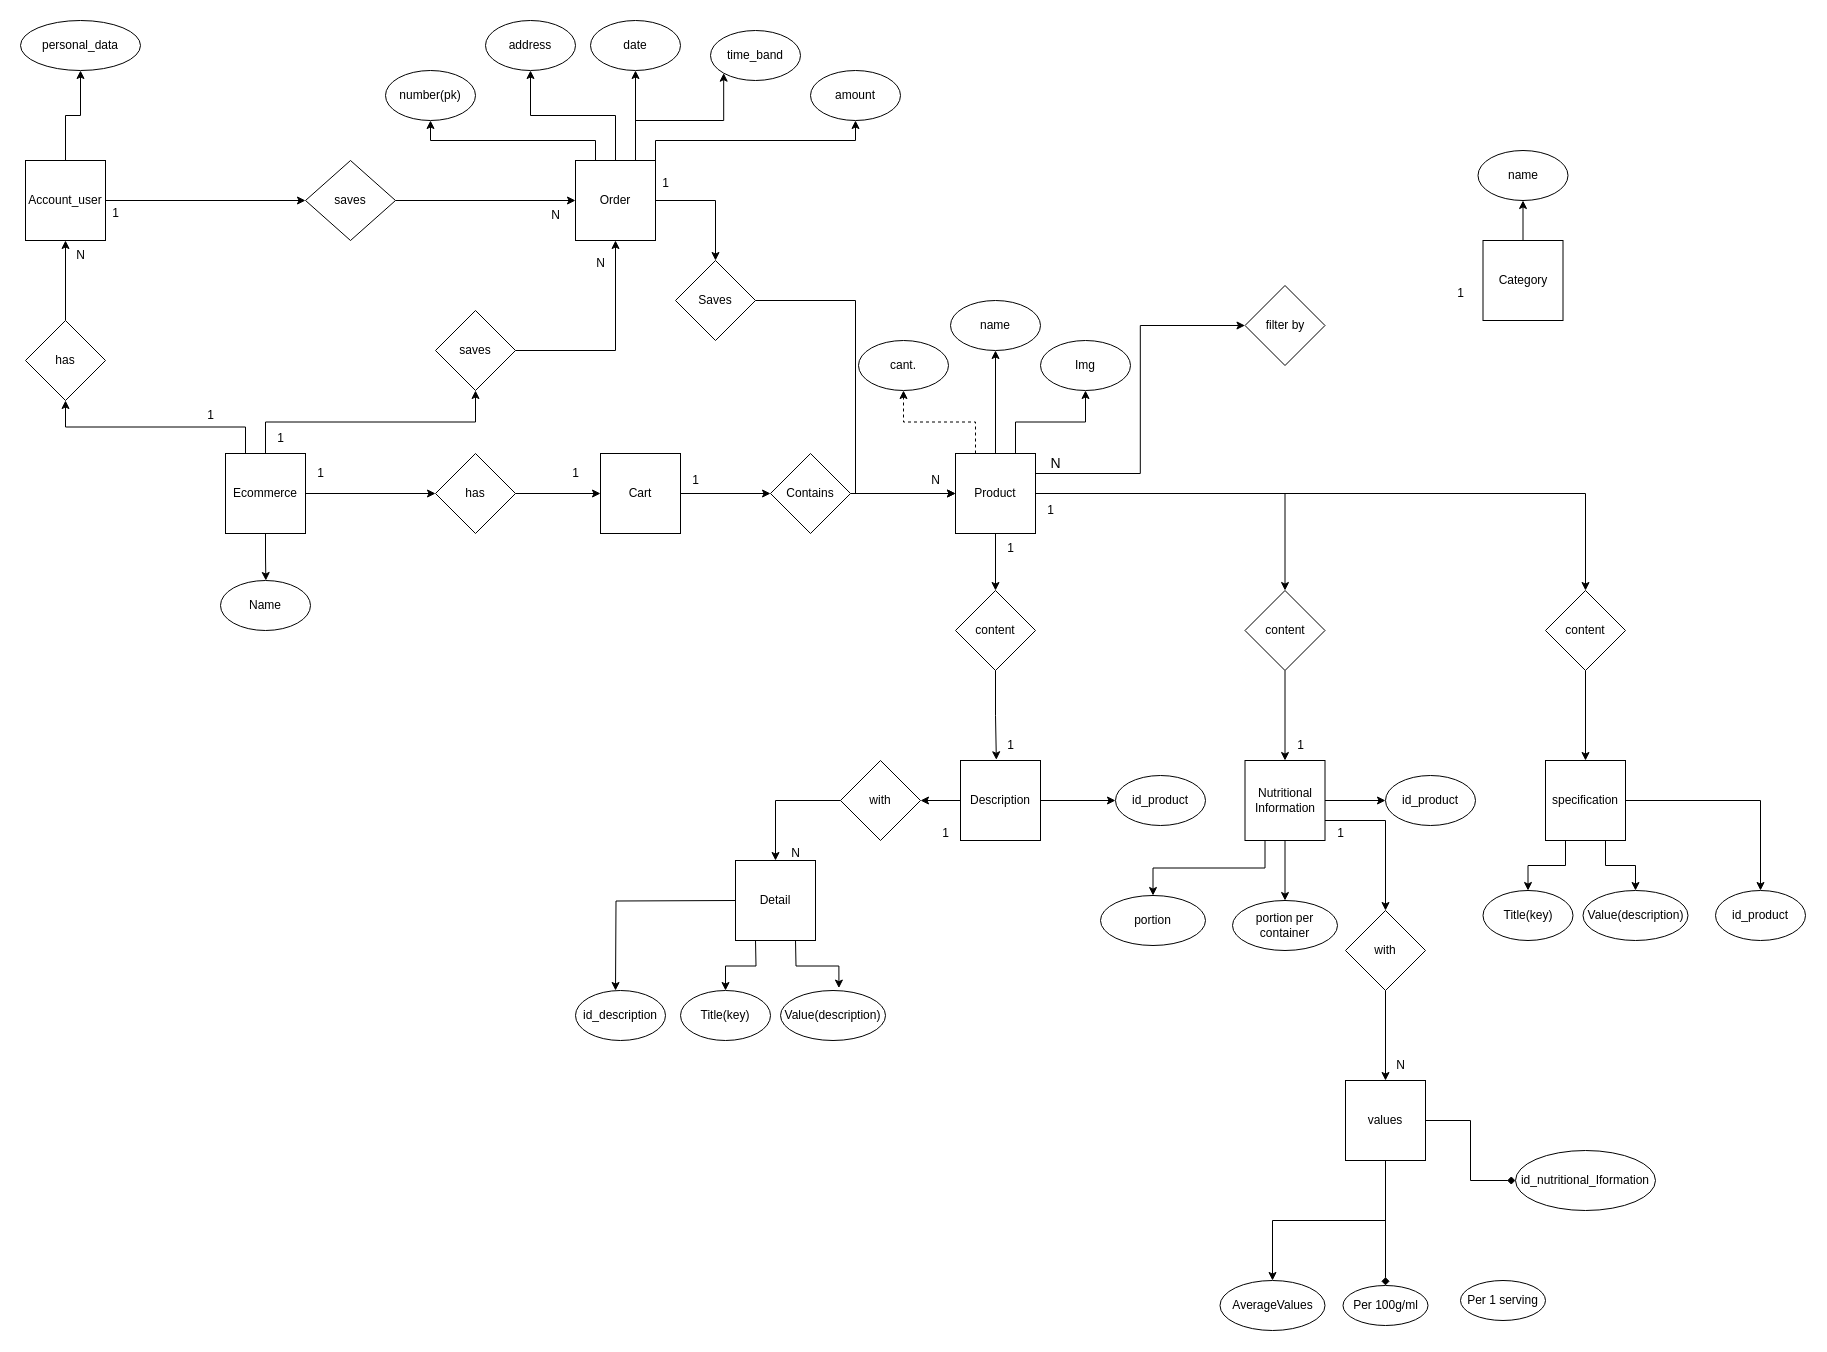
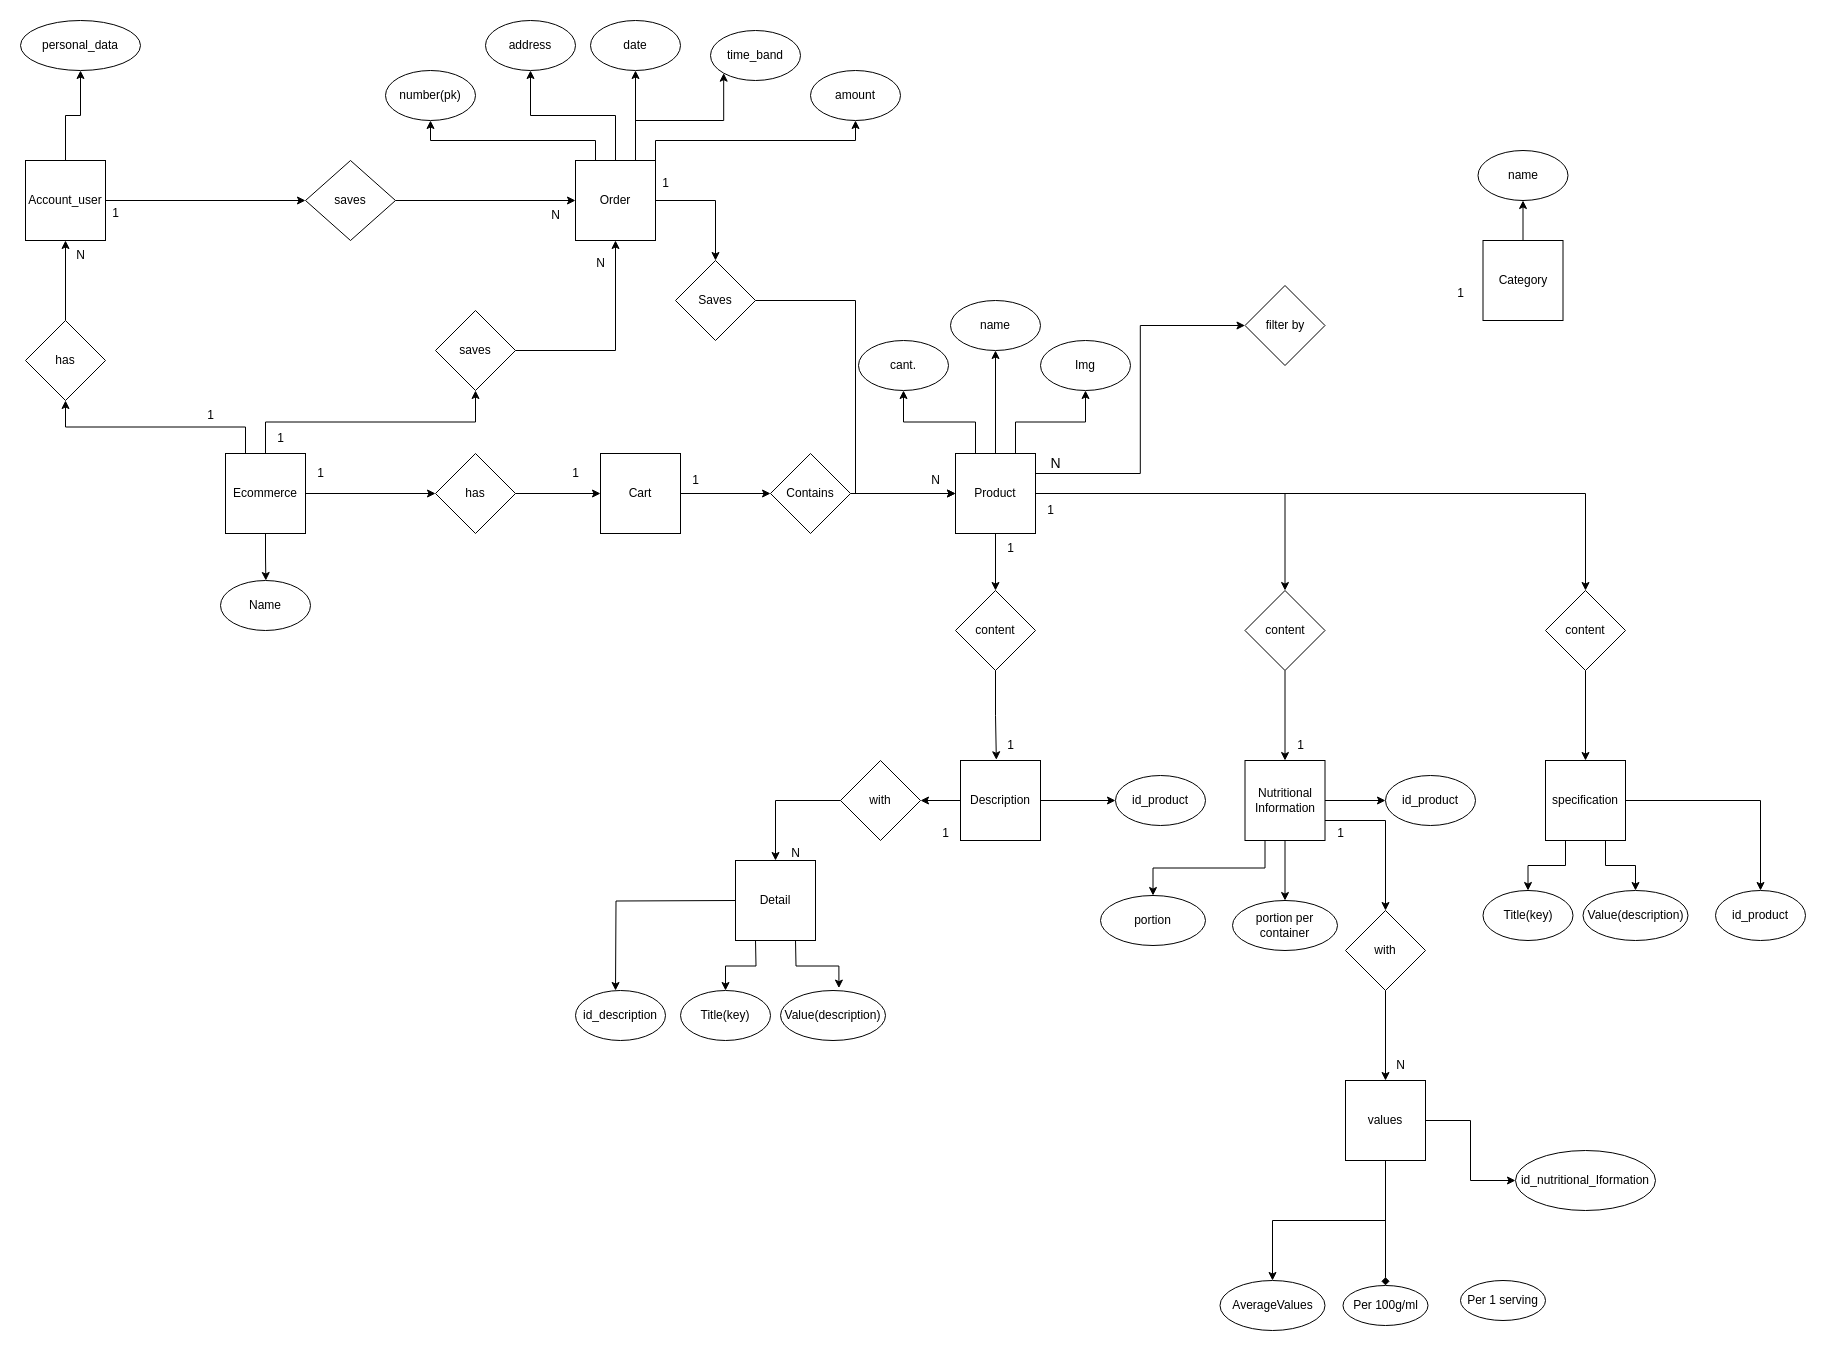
edge "Product" -> "cant.": style dashed -> solid
edge "values" -> "id_nutritional_Iformation": arrowhead diamond -> classic
